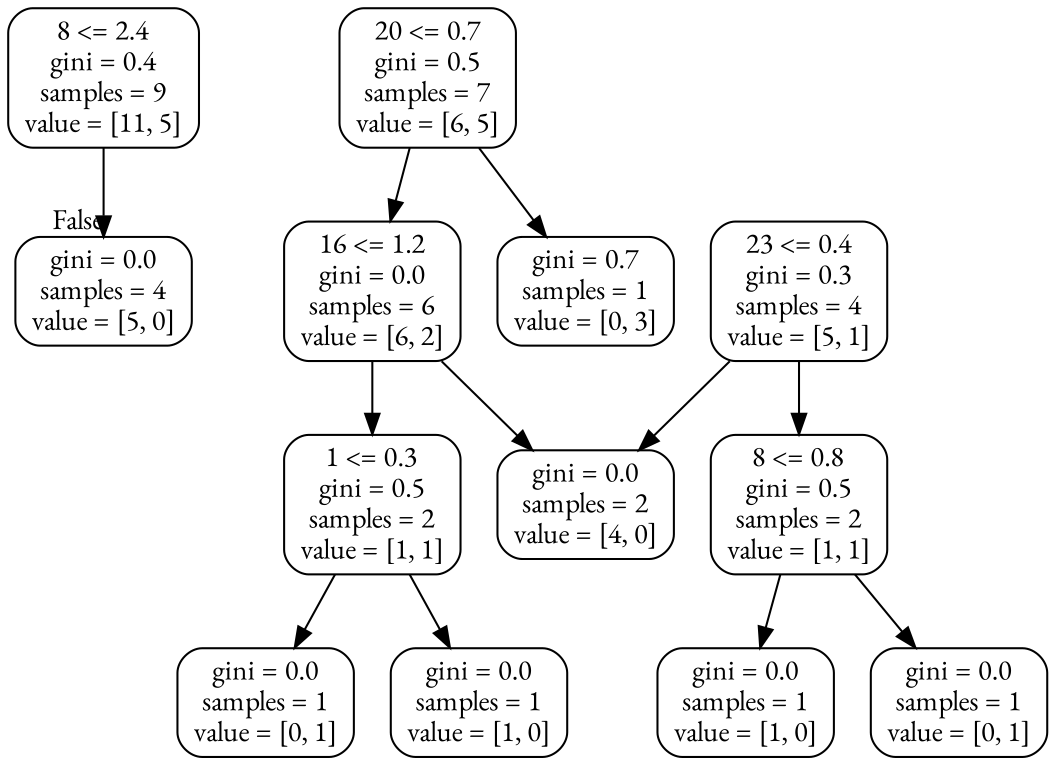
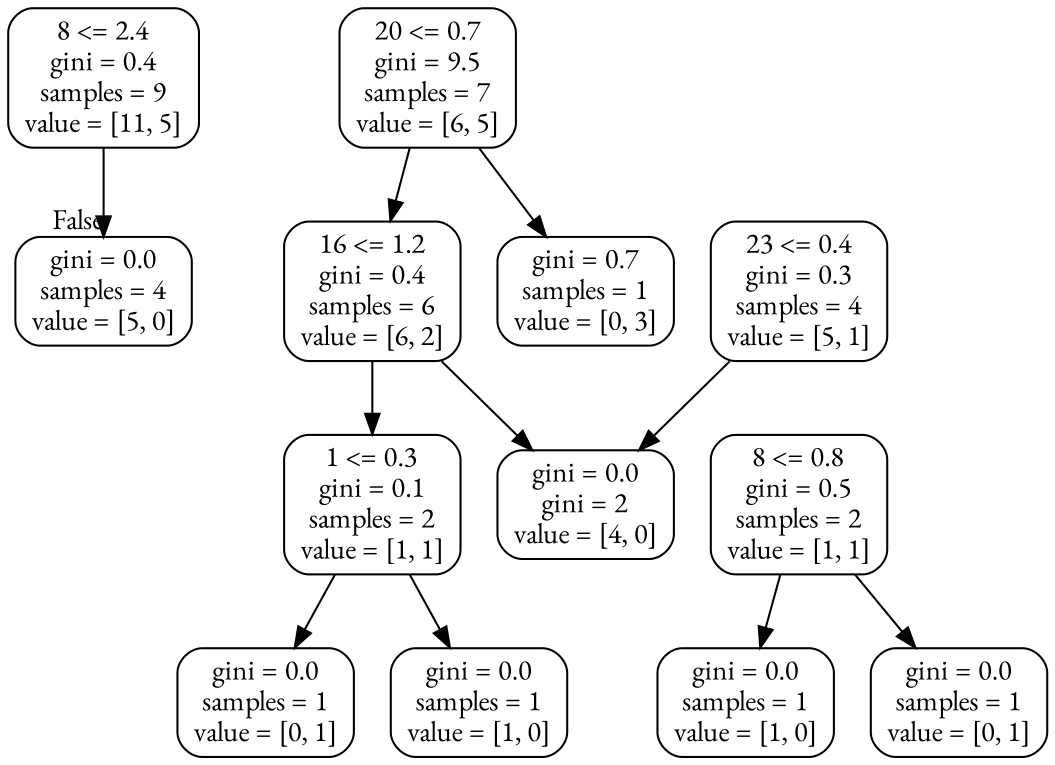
node "20 <= 0.7 gini = 0.5 samples = 7 value = [6, 5]": label "20 <= 0.7 gini = 0.5 samples = 7 value = [6, 5]" -> "20 <= 0.7 gini = 9.5 samples = 7 value = [6, 5]"
node "16 <= 1.2 gini = 0.0 samples = 6 value = [6, 2]": label "16 <= 1.2 gini = 0.0 samples = 6 value = [6, 2]" -> "16 <= 1.2 gini = 0.4 samples = 6 value = [6, 2]"
edge "23 <= 0.4 gini = 0.3 samples = 4 value = [5, 1]" -> "8 <= 0.8 gini = 0.5 samples = 2 value = [1, 1]": removed
node "1 <= 0.3 gini = 0.5 samples = 2 value = [1, 1]": label "1 <= 0.3 gini = 0.5 samples = 2 value = [1, 1]" -> "1 <= 0.3 gini = 0.1 samples = 2 value = [1, 1]"
node "gini = 0.0 samples = 2 value = [4, 0]": label "gini = 0.0 samples = 2 value = [4, 0]" -> "gini = 0.0 gini = 2 value = [4, 0]"
